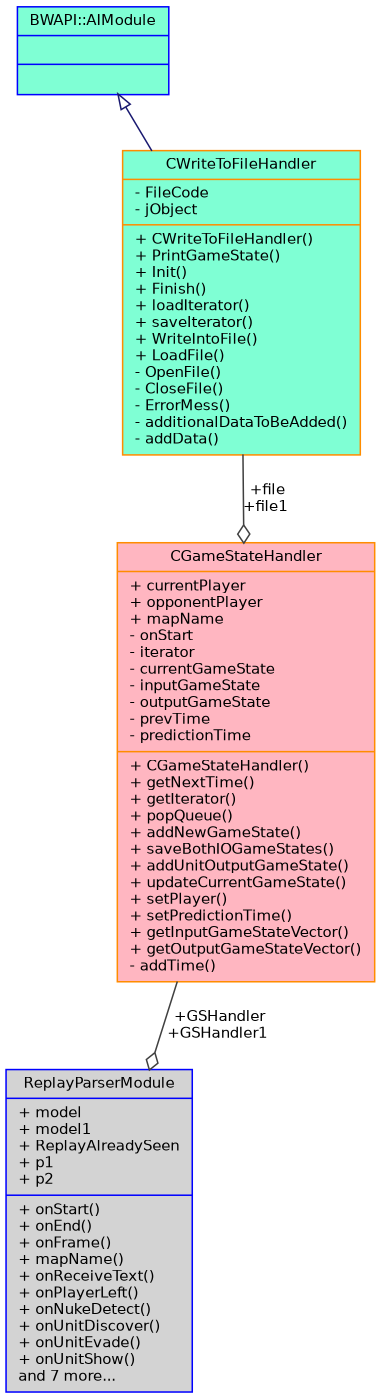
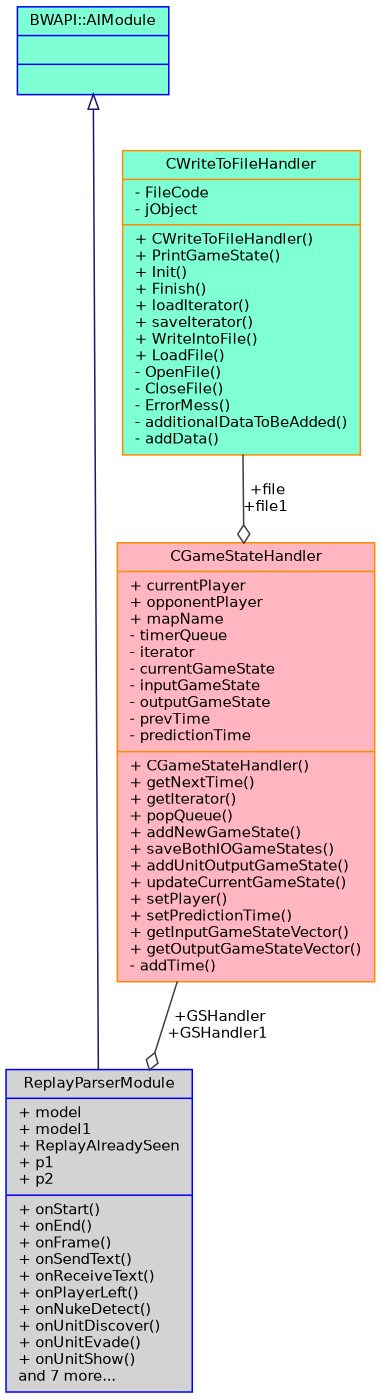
edge "CWriteToFileHandler" -> "BWAPI::AIModule": now "ReplayParserModule" -> "BWAPI::AIModule"
node "CGameStateHandler": text "- onStart" -> "- timerQueue"
node "ReplayParserModule": text "+ mapName()" -> "+ onSendText()"
